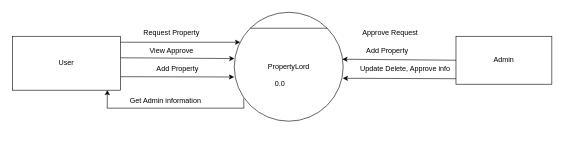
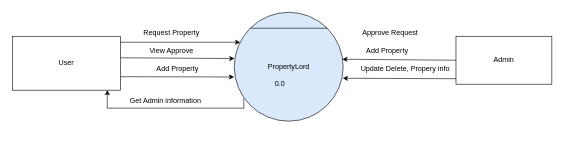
node "PropertyLord": fillcolor #ffffff -> #dae8fc
node "Update Delete, Approve info": label "Update Delete, Approve info" -> "Update Delete, Propery info"
